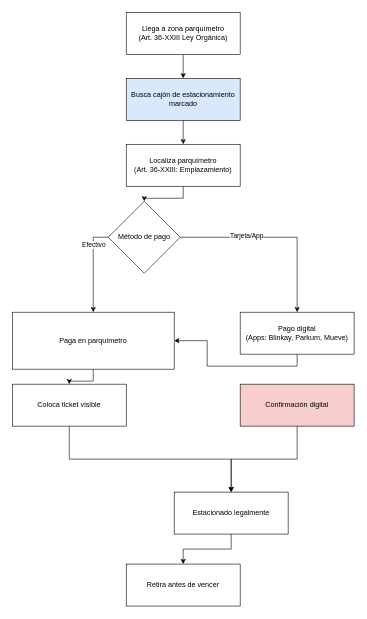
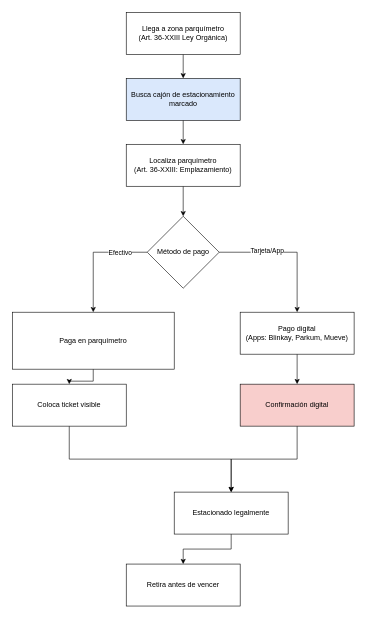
node "Método de pago": moved (144, 237) -> (183, 252)
edge "Pago digital (Apps: Blinkay, Parkum, Mueve)" -> "Paga en parquímetro": now "Pago digital (Apps: Blinkay, Parkum, Mueve)" -> "Confirmación digital"
